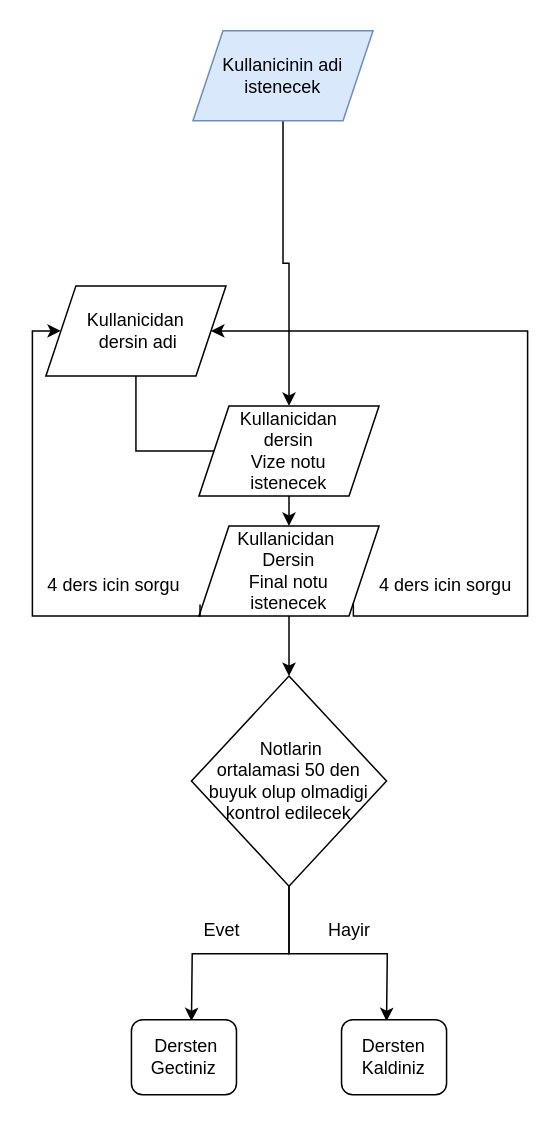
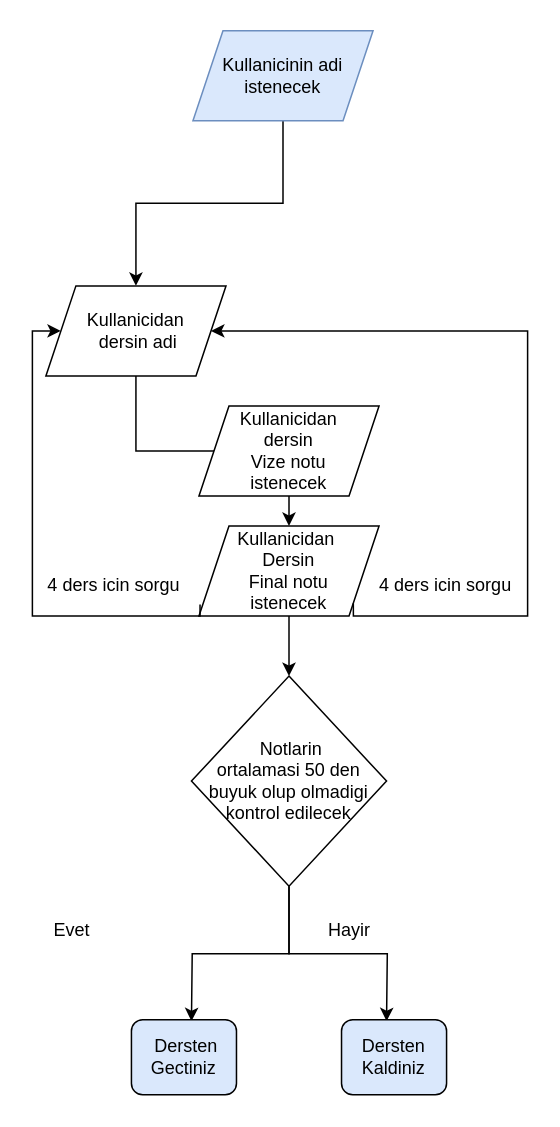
edge "Kullanicinin adi istenecek" -> "Kullanicidan dersin Vize notu istenecek": now "Kullanicinin adi istenecek" -> "Kullanicidan dersin adi"
node "Evet": moved (221, 931) -> (71, 931)
node "Dersten Gectiniz": fillcolor #ffffff -> #dae8fc
node "Dersten Kaldiniz": fillcolor #ffffff -> #dae8fc
